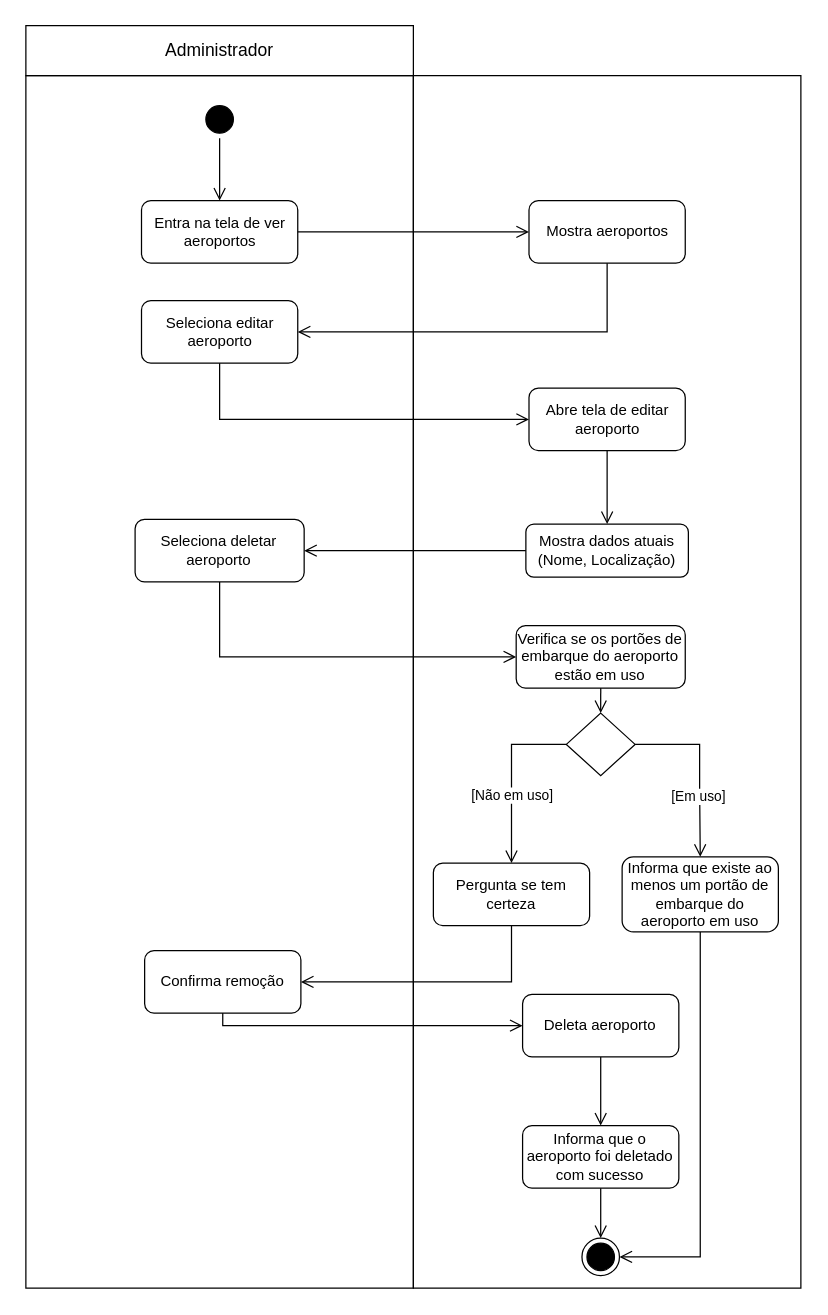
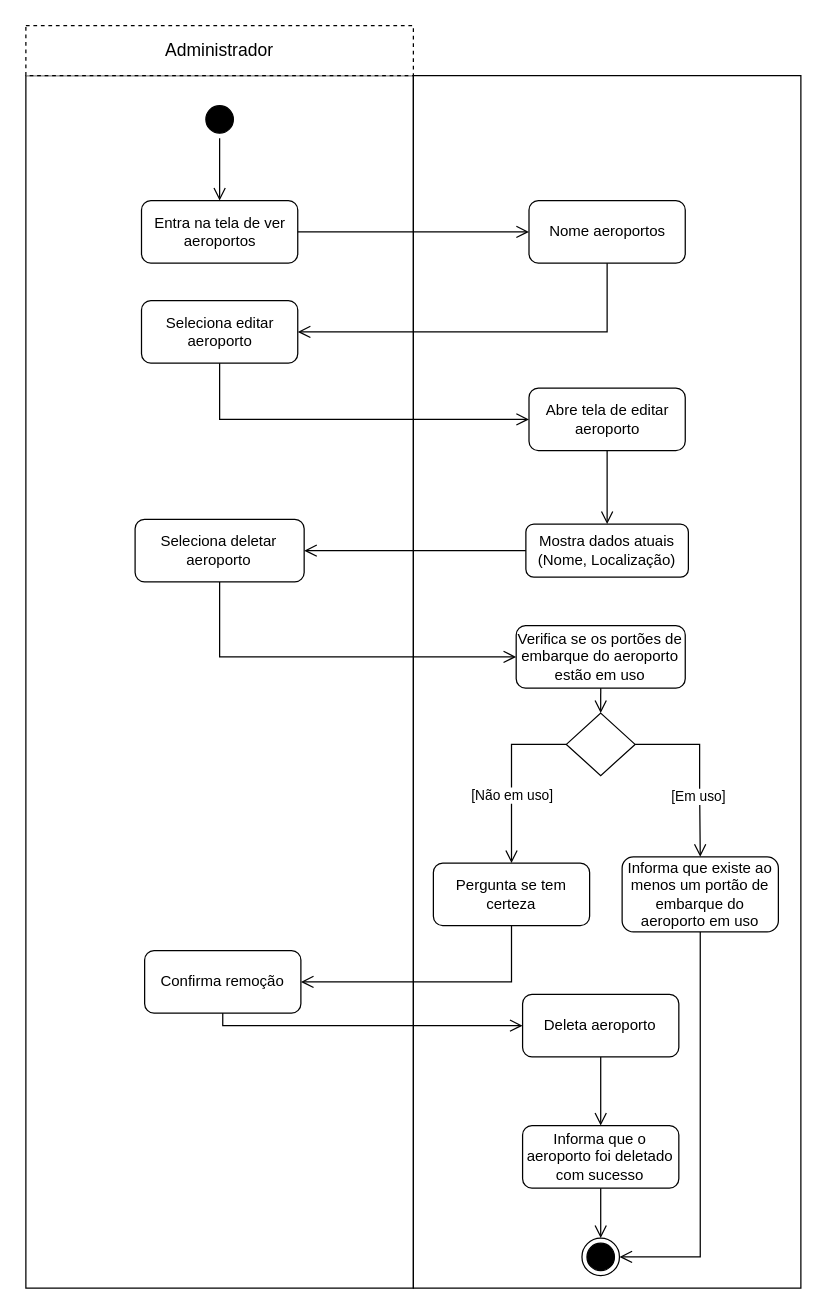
node "Administrador": style solid -> dashed
node "Mostra aeroportos": label "Mostra aeroportos" -> "Nome aeroportos"
